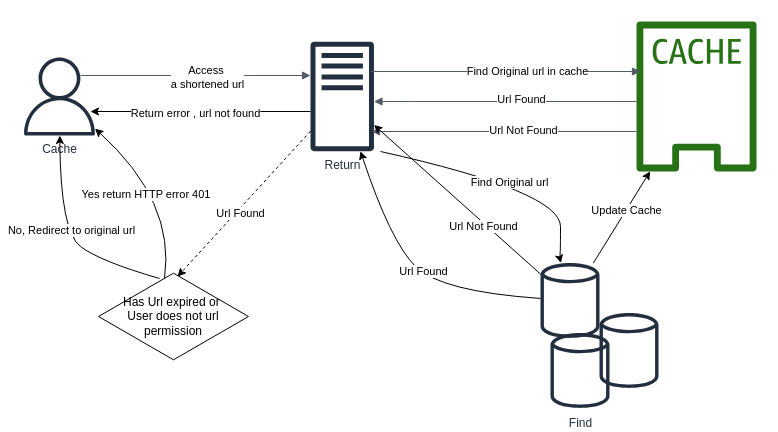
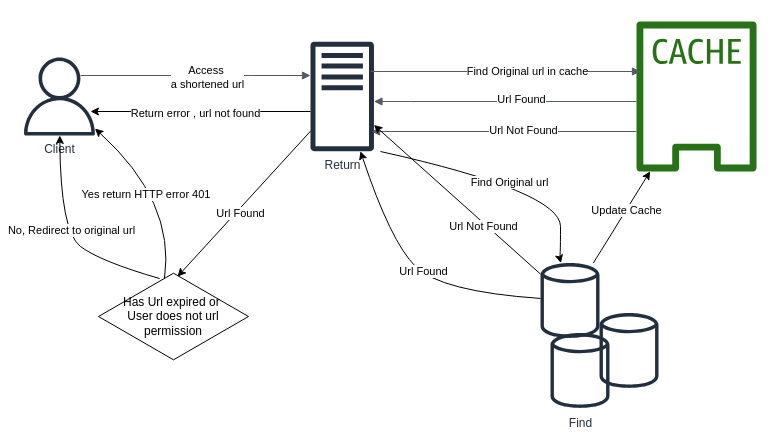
node "Cache": label "Cache" -> "Client"
edge "Return" -> "Has Url expired or User does not url permission": style dashed -> solid
